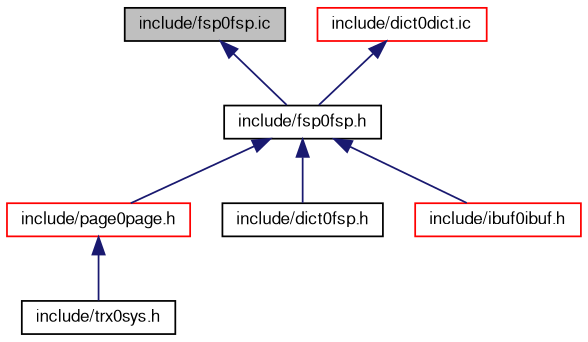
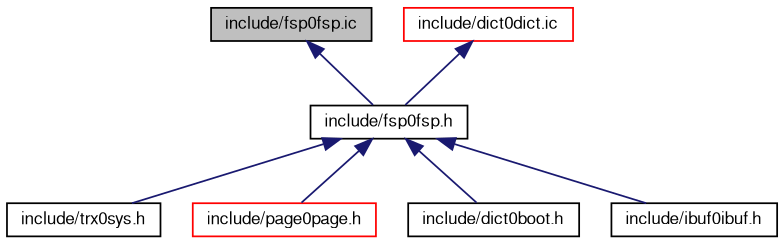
node "include/dict0fsp.h": label "include/dict0fsp.h" -> "include/dict0boot.h"
node "include/ibuf0ibuf.h": color red -> black
edge "include/trx0sys.h" -> "include/page0page.h": now "include/trx0sys.h" -> "include/fsp0fsp.h"
